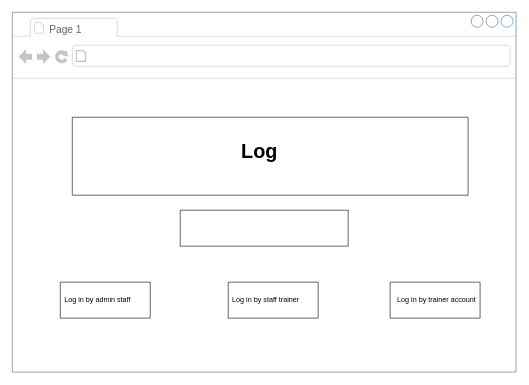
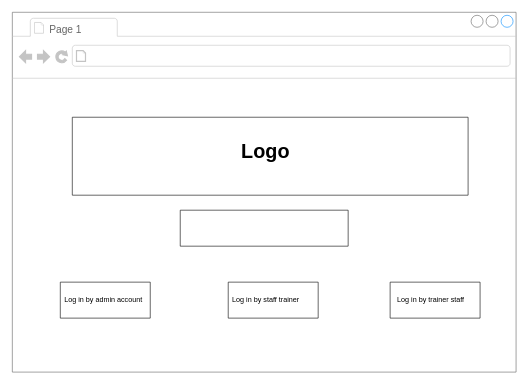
node "Log": label "Log" -> "Logo"
node "Log in by admin staff": label "Log in by admin staff" -> "Log in by admin account"
node "Log in by trainer account": label "Log in by trainer account" -> "Log in by trainer staff"
